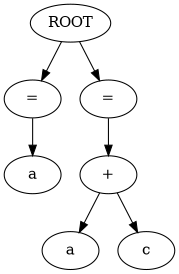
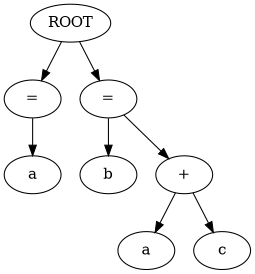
node "b": added
